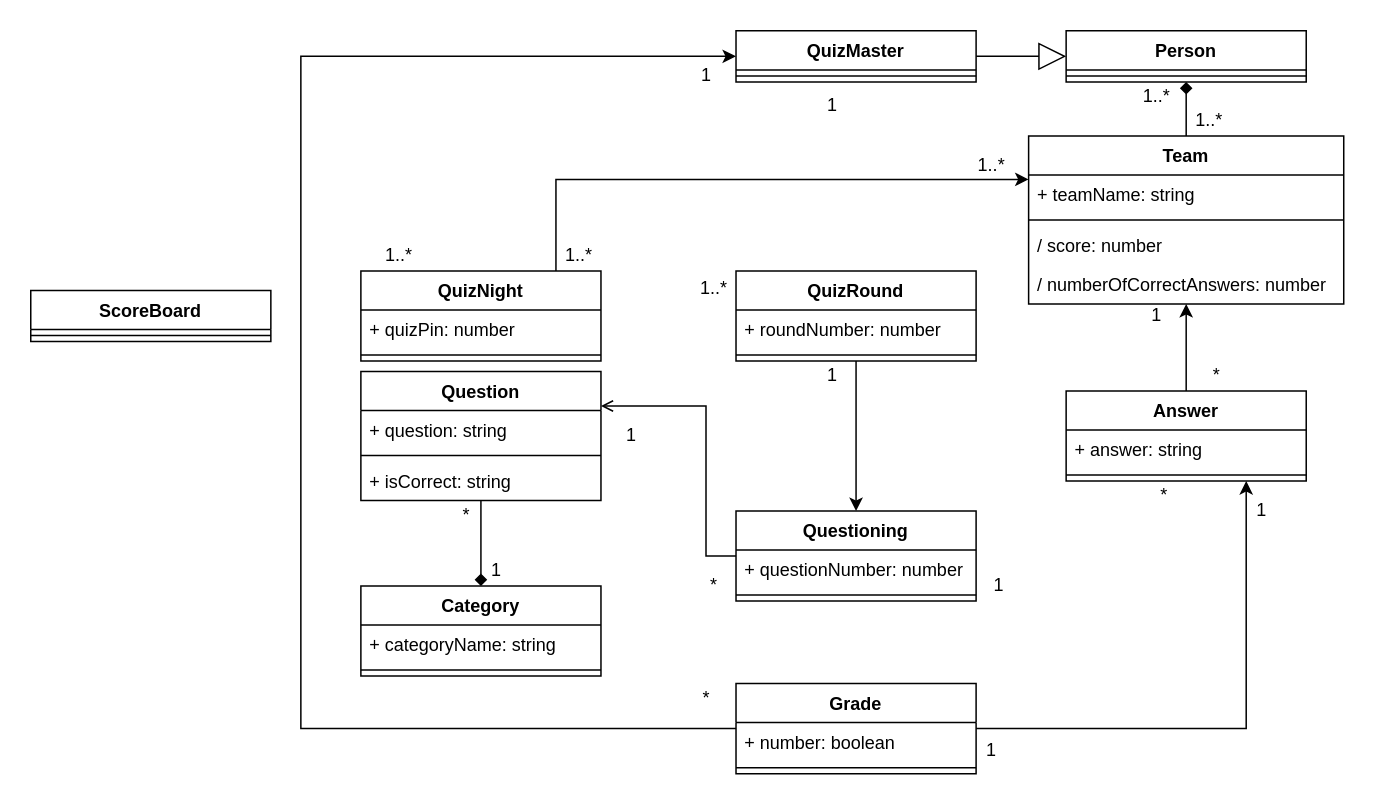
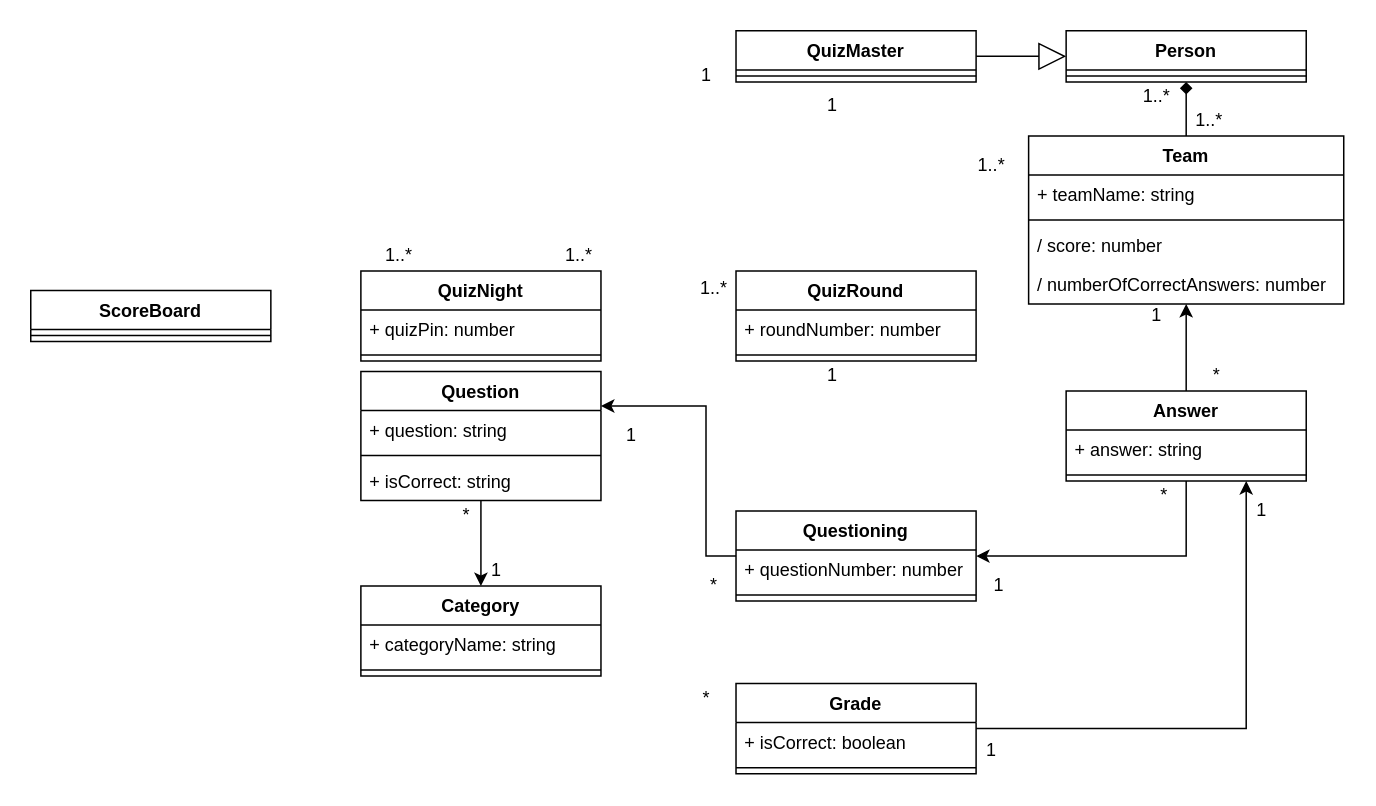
edge "QuizNight" -> "+ teamName: string": removed
edge "Grade" -> "QuizMaster": removed
edge "Questioning" -> "Question": arrowhead open -> classic
edge "QuizRound" -> "Questioning": removed
edge "Answer" -> "Questioning": added
edge "Question" -> "Category": arrowhead diamond -> classic
node "+ number: boolean": label "+ number: boolean" -> "+ isCorrect: boolean"
